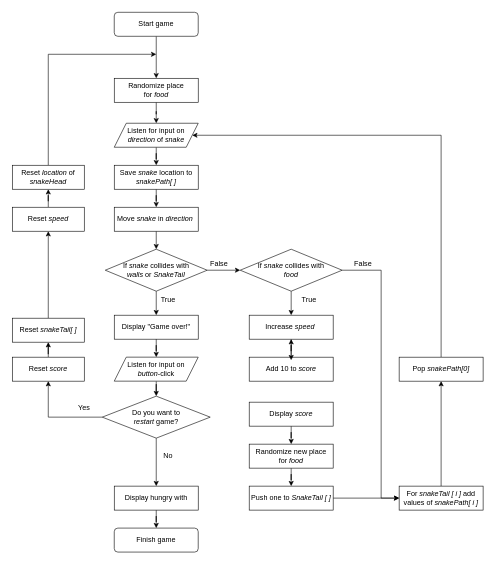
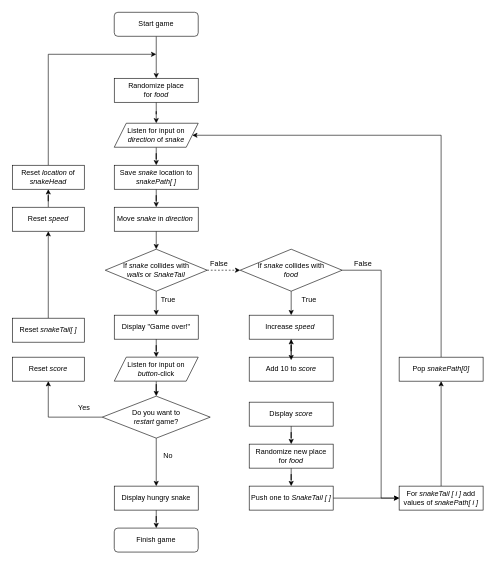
edge "If snake collides with walls or SnakeTail" -> "If snake collides with food": style solid -> dashed
edge "Reset score" -> "Reset snakeTail[ ]": removed
node "Display hungry with": label "Display hungry with" -> "Display hungry snake"
